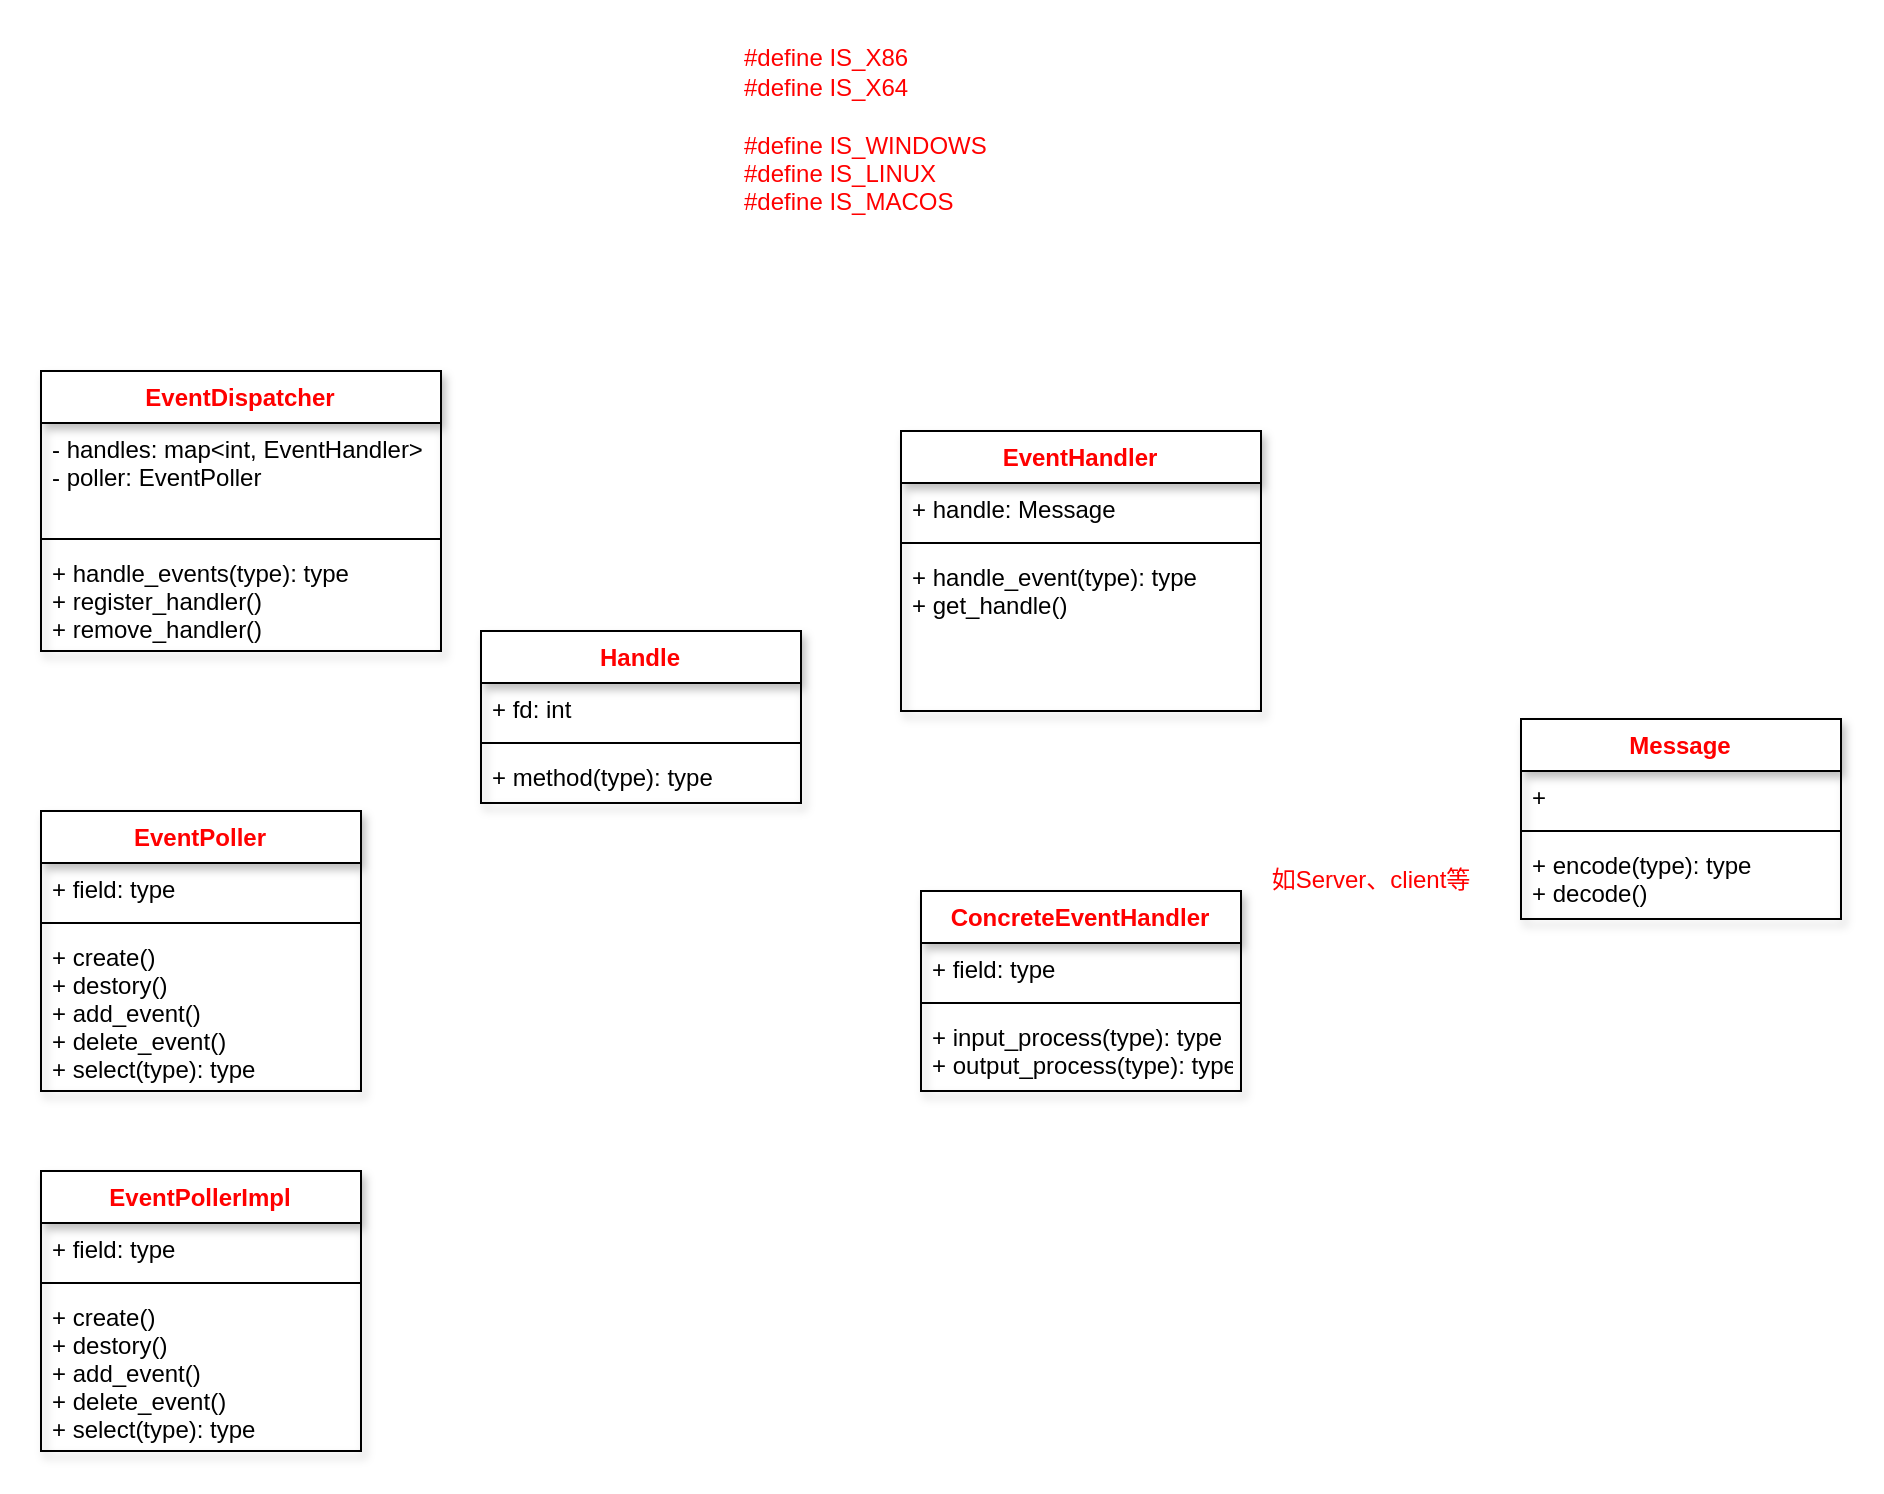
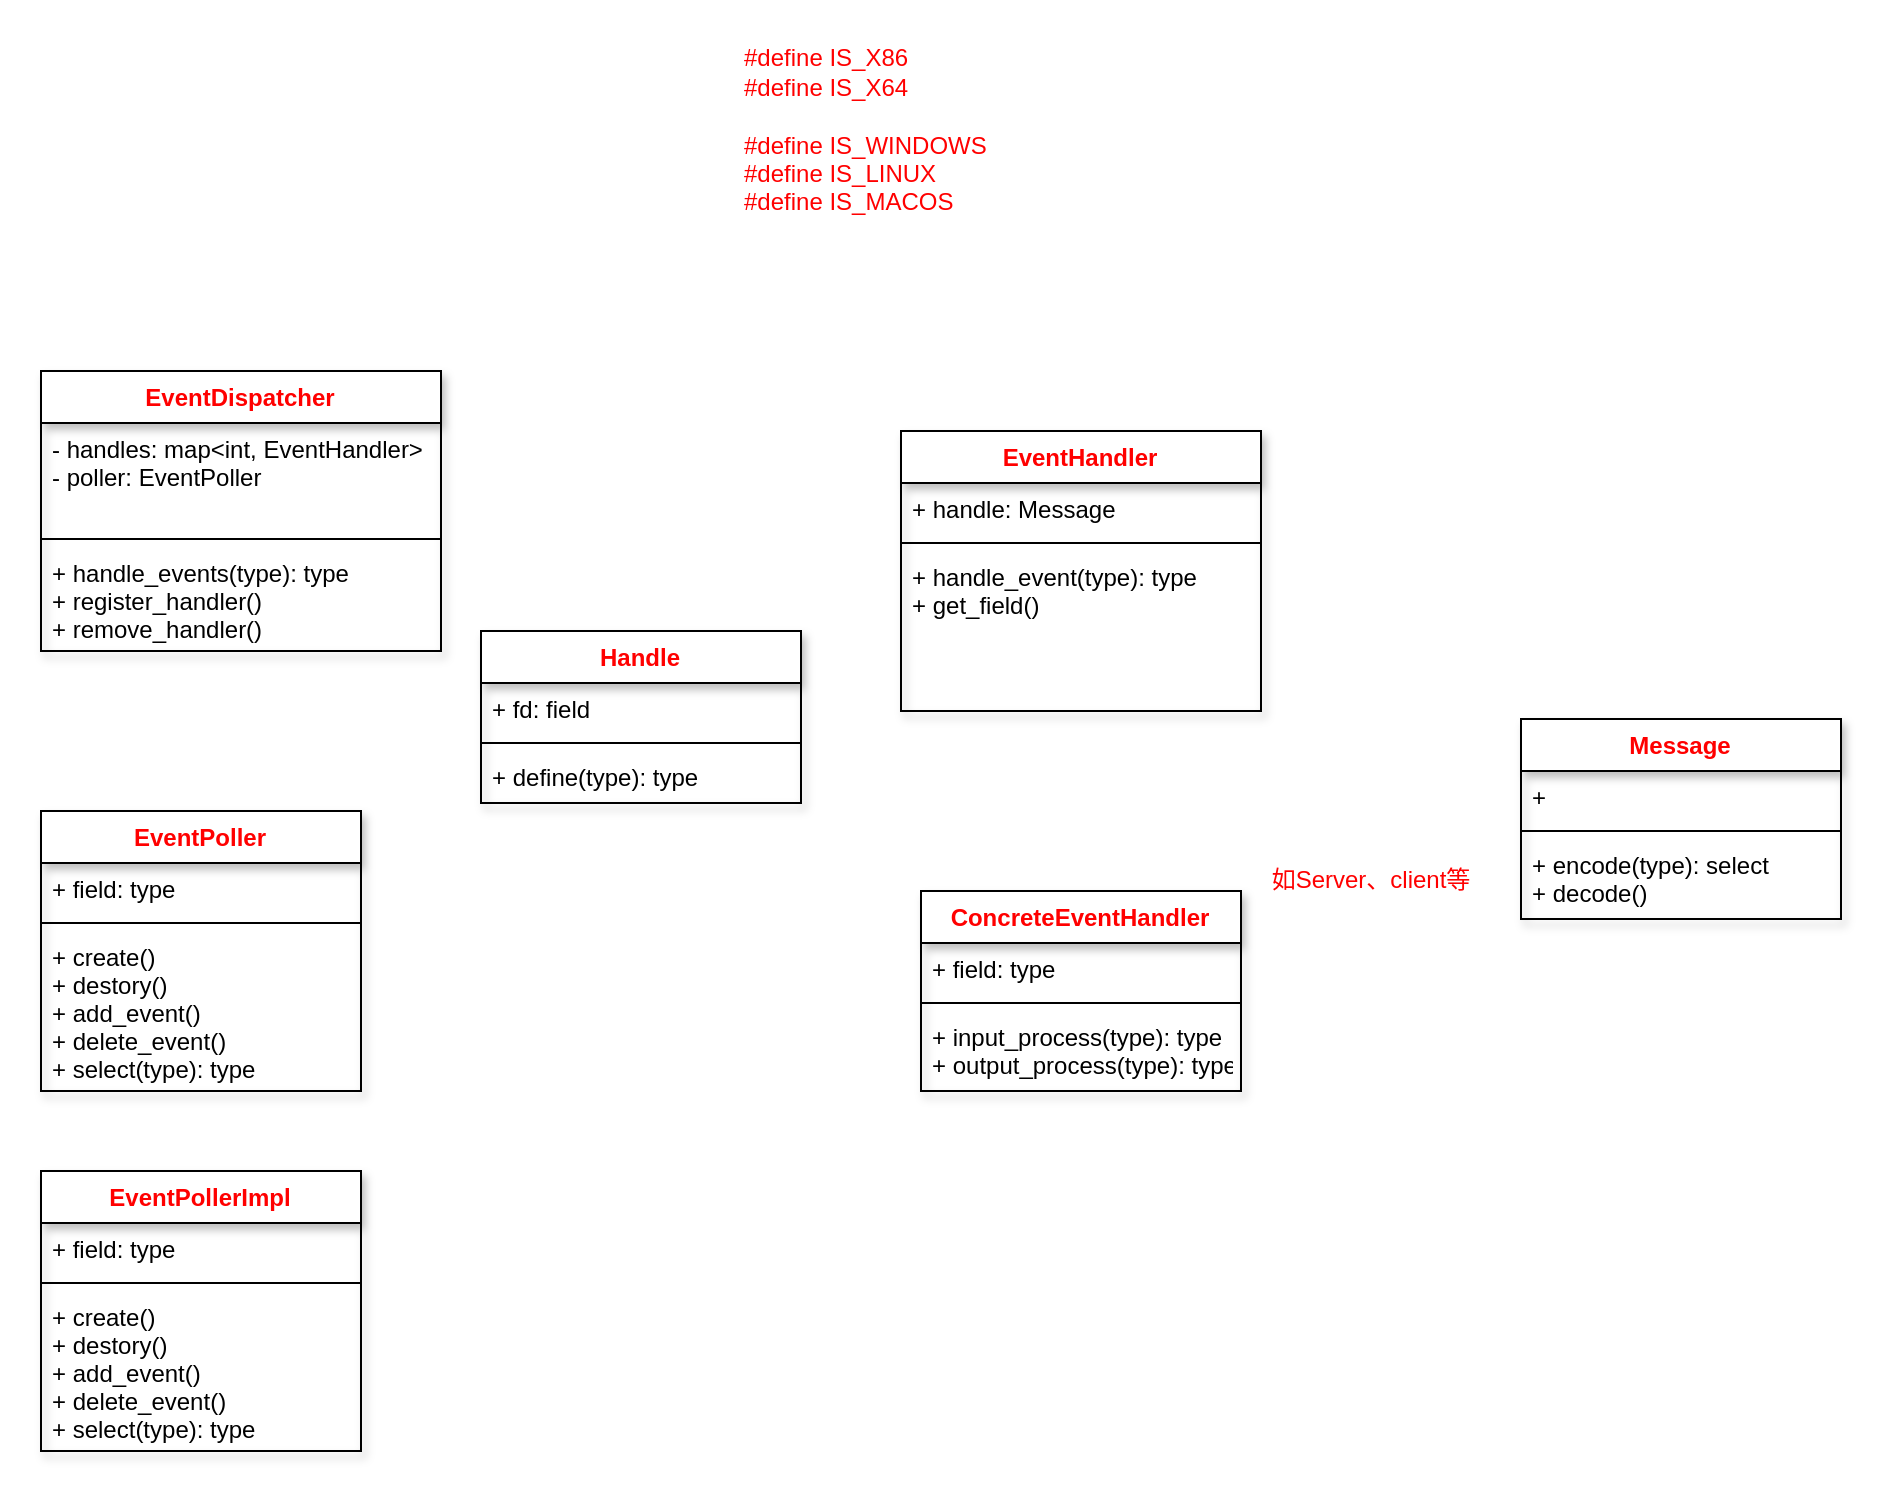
node "+ handle_event(type): type + get_handle()": label "+ handle_event(type): type + get_handle()" -> "+ handle_event(type): type + get_field()"
node "+ fd: int": label "+ fd: int" -> "+ fd: field"
node "+ method(type): type": label "+ method(type): type" -> "+ define(type): type"
node "+ encode(type): type + decode()": label "+ encode(type): type + decode()" -> "+ encode(type): select + decode()"
